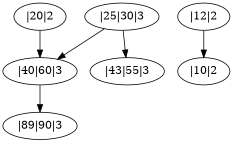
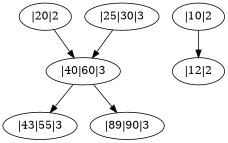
edge "|25|30|3" -> "|43|55|3": now "|40|60|3" -> "|43|55|3"
edge "|12|2" -> "|10|2": reversed
